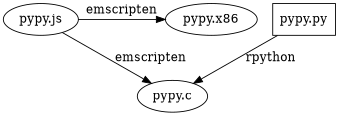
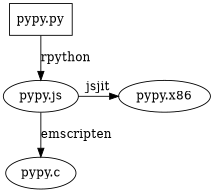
edge "pypy.js" -> "pypy.x86": label "emscripten" -> "jsjit"
edge "pypy.py" -> "pypy.c": now "pypy.py" -> "pypy.js"
